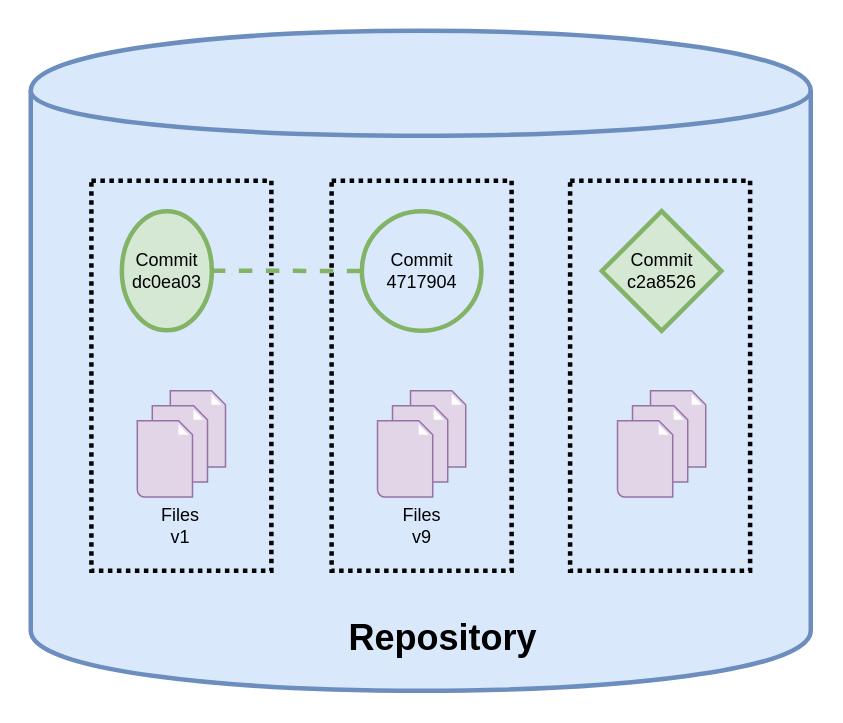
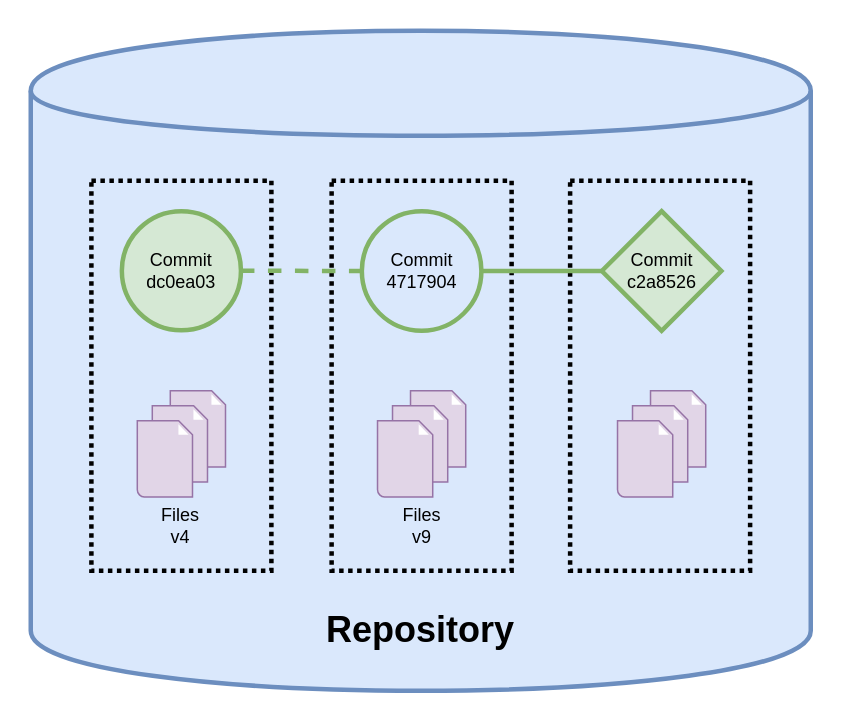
node "Commit dc0ea03": size 90x119 -> 119x119
edge "Commit 4717904" -- "Commit c2a8526": added
node "Files v1": label "Files v1" -> "Files v4"
node "Repository": moved (443, 638) -> (420, 631)
